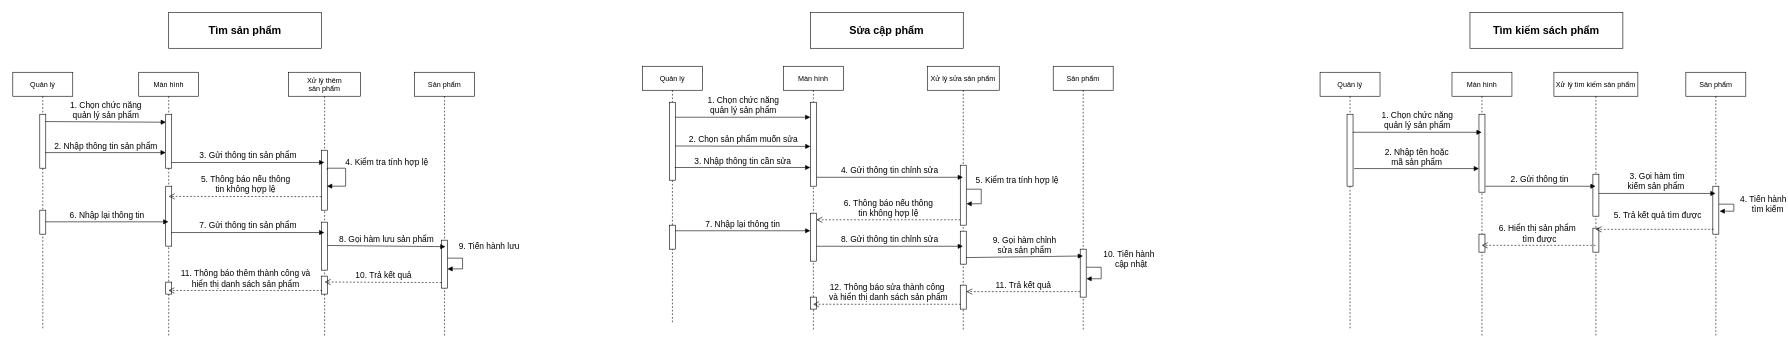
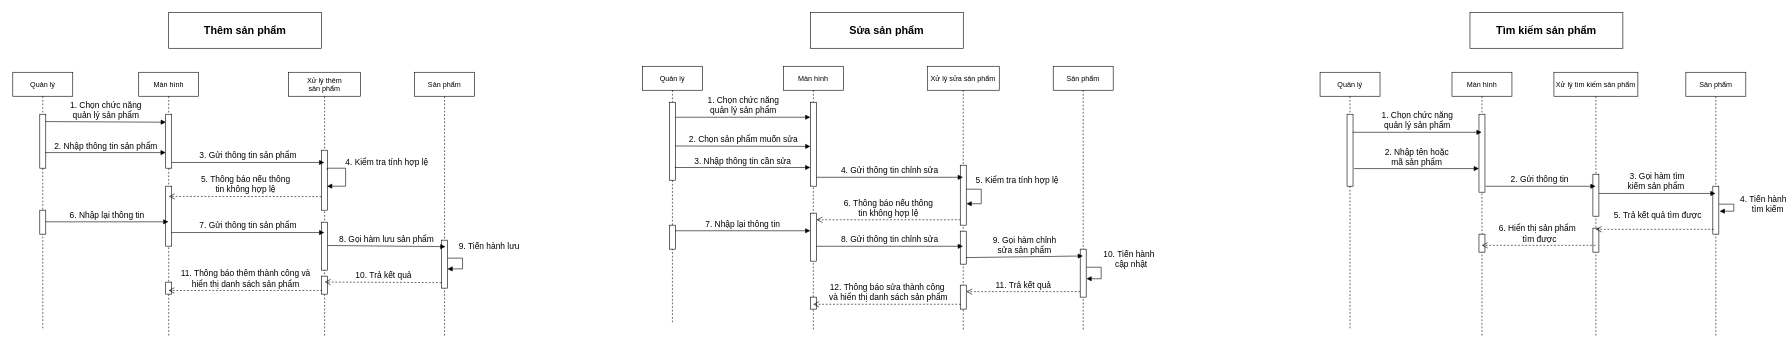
node "Tìm sản phẩm": label "Tìm sản phẩm" -> "Thêm sản phẩm"
node "Sửa cập phẩm": label "Sửa cập phẩm" -> "Sửa sản phẩm"
node "Tìm kiếm sách phẩm": label "Tìm kiếm sách phẩm" -> "Tìm kiếm sản phẩm"
